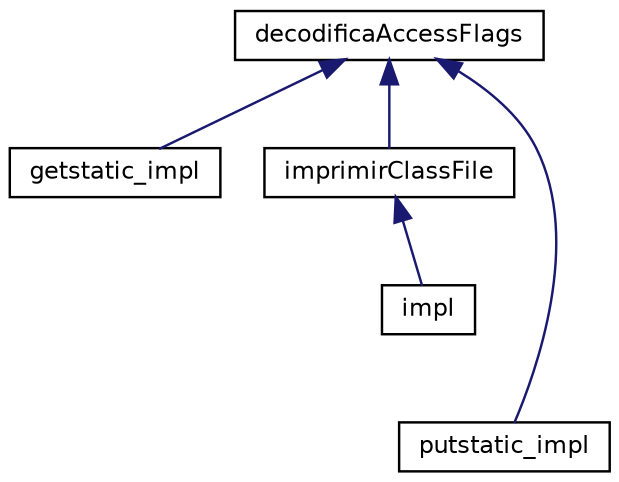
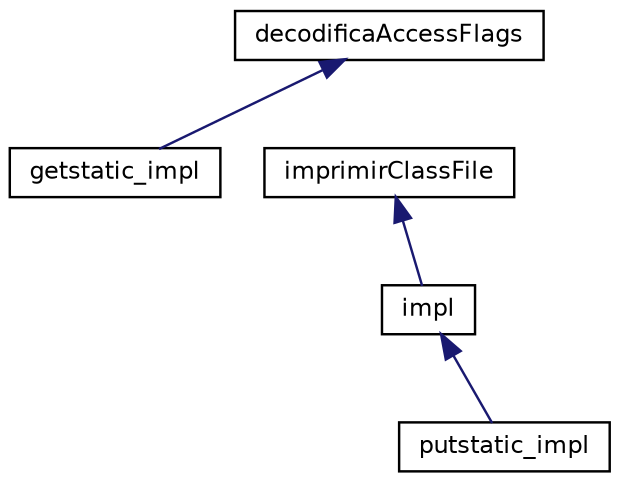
edge "imprimirClassFile" -> "decodificaAccessFlags": removed
edge "putstatic_impl" -> "decodificaAccessFlags": now "putstatic_impl" -> "impl"
